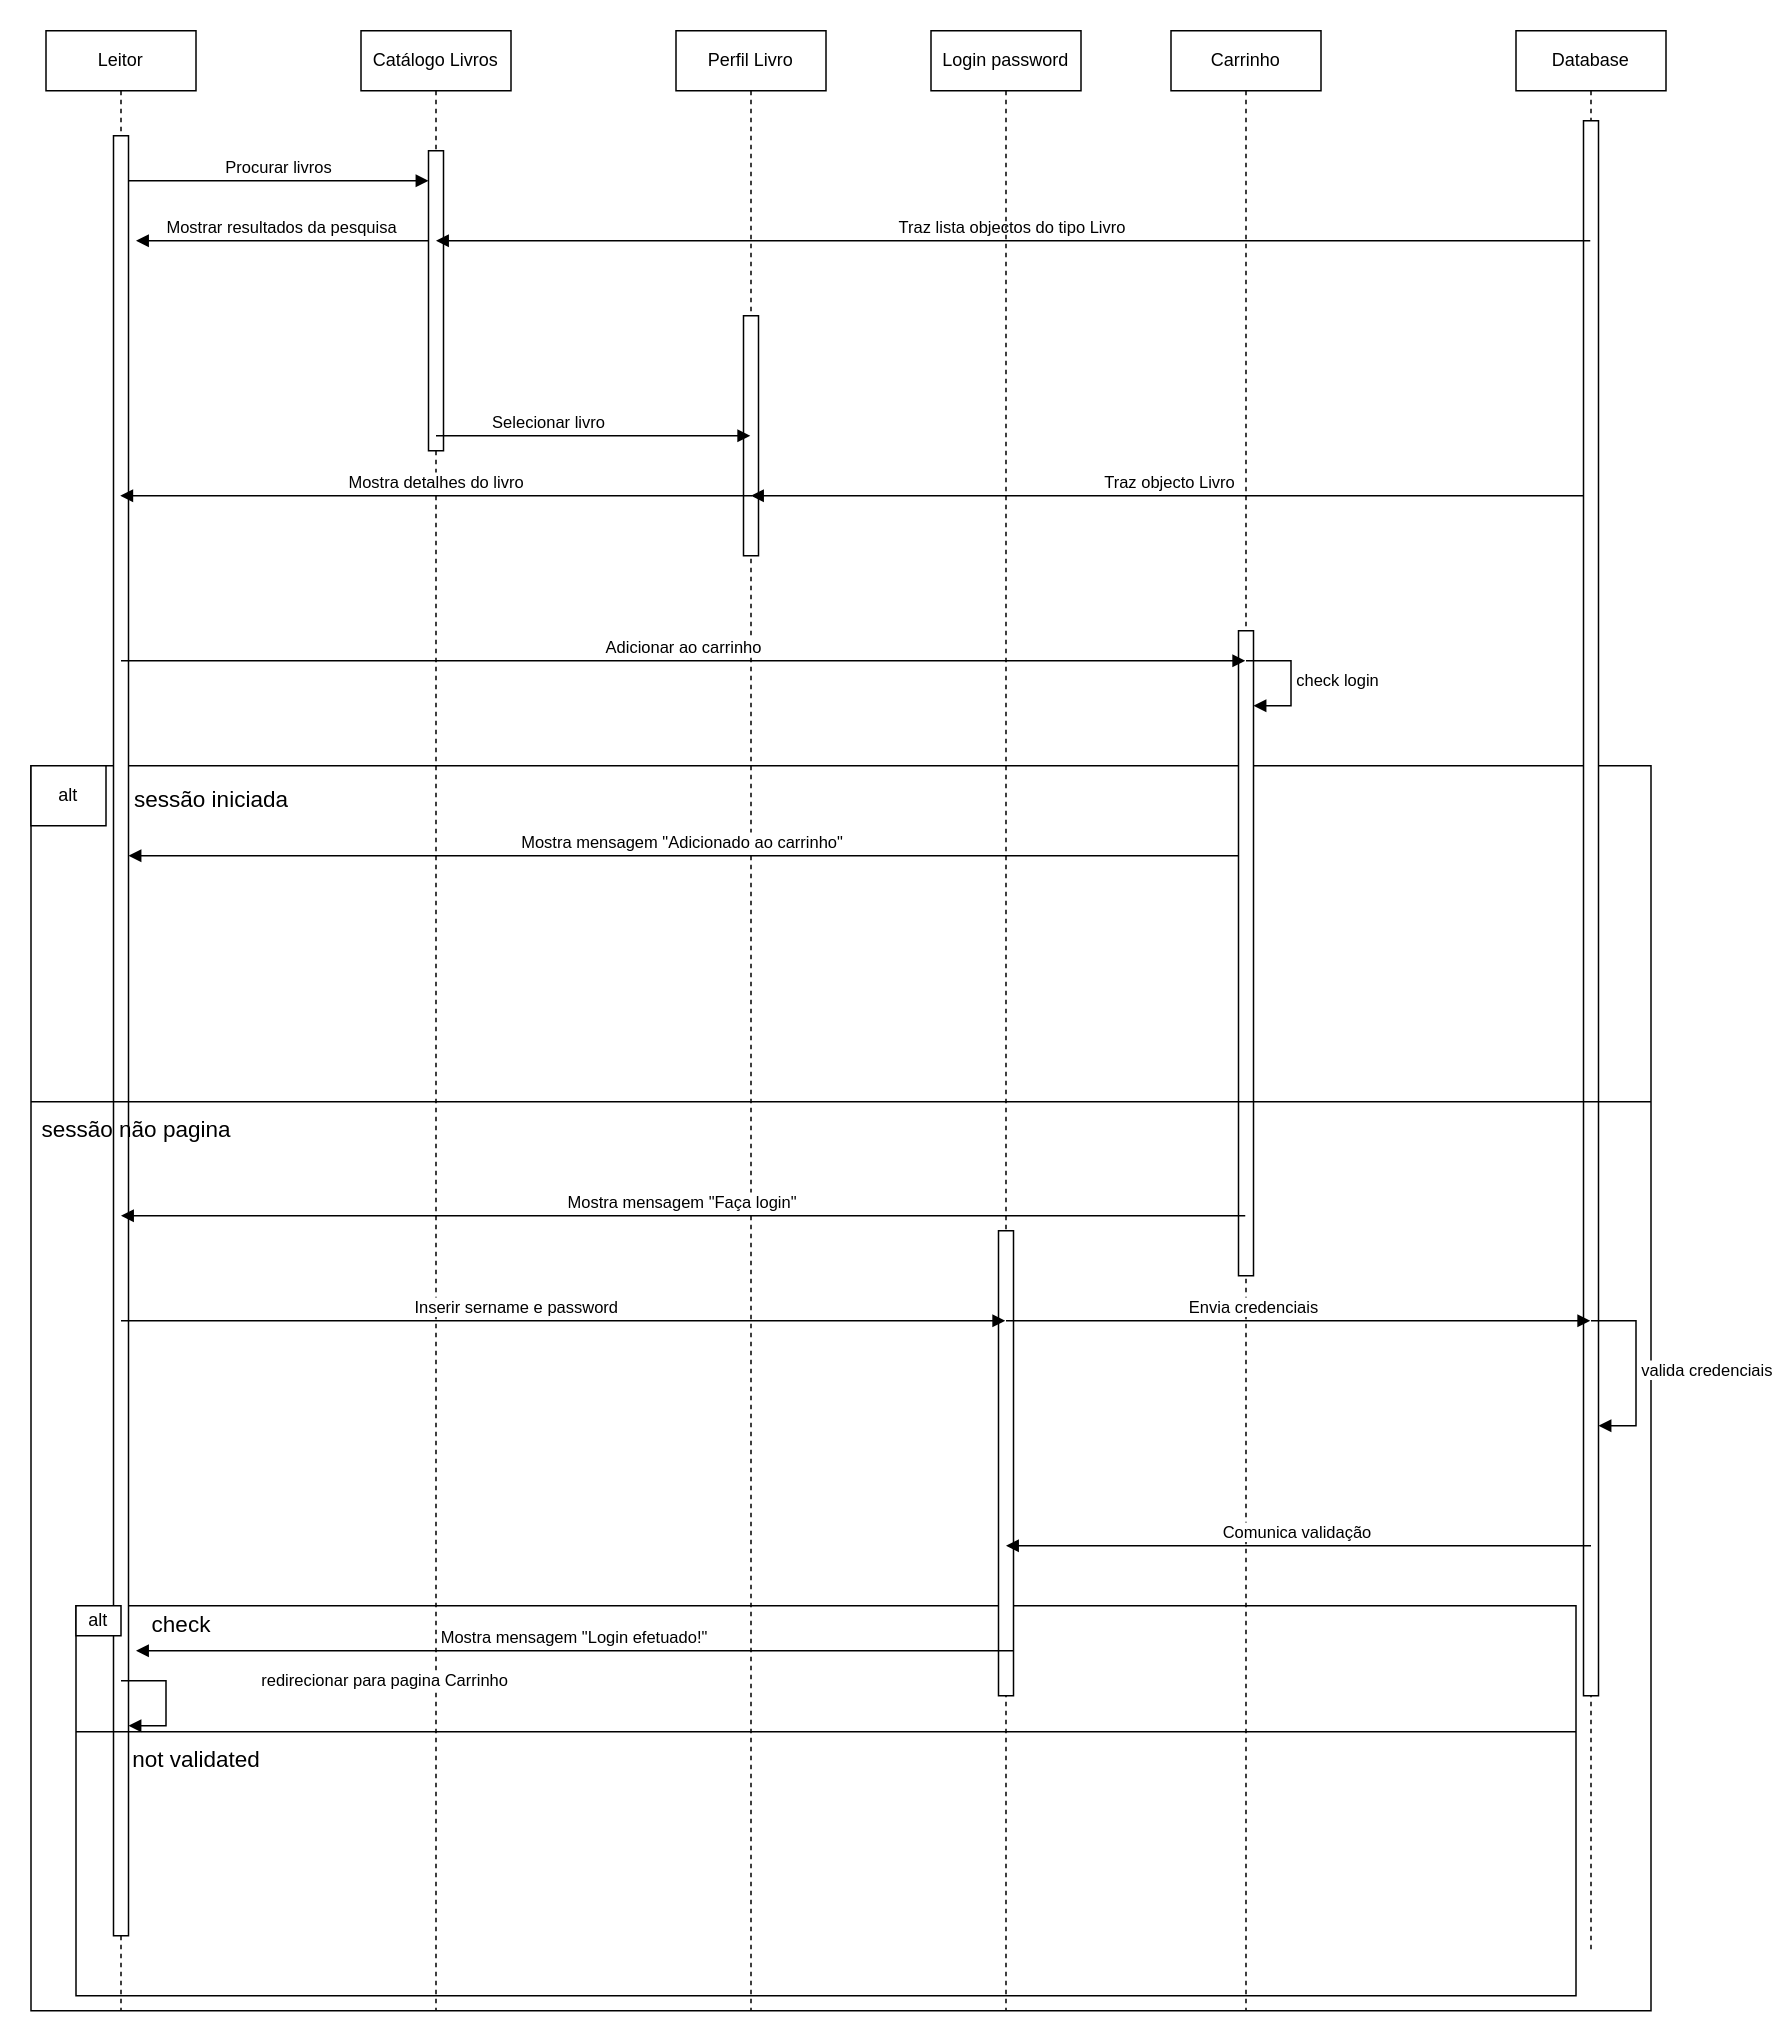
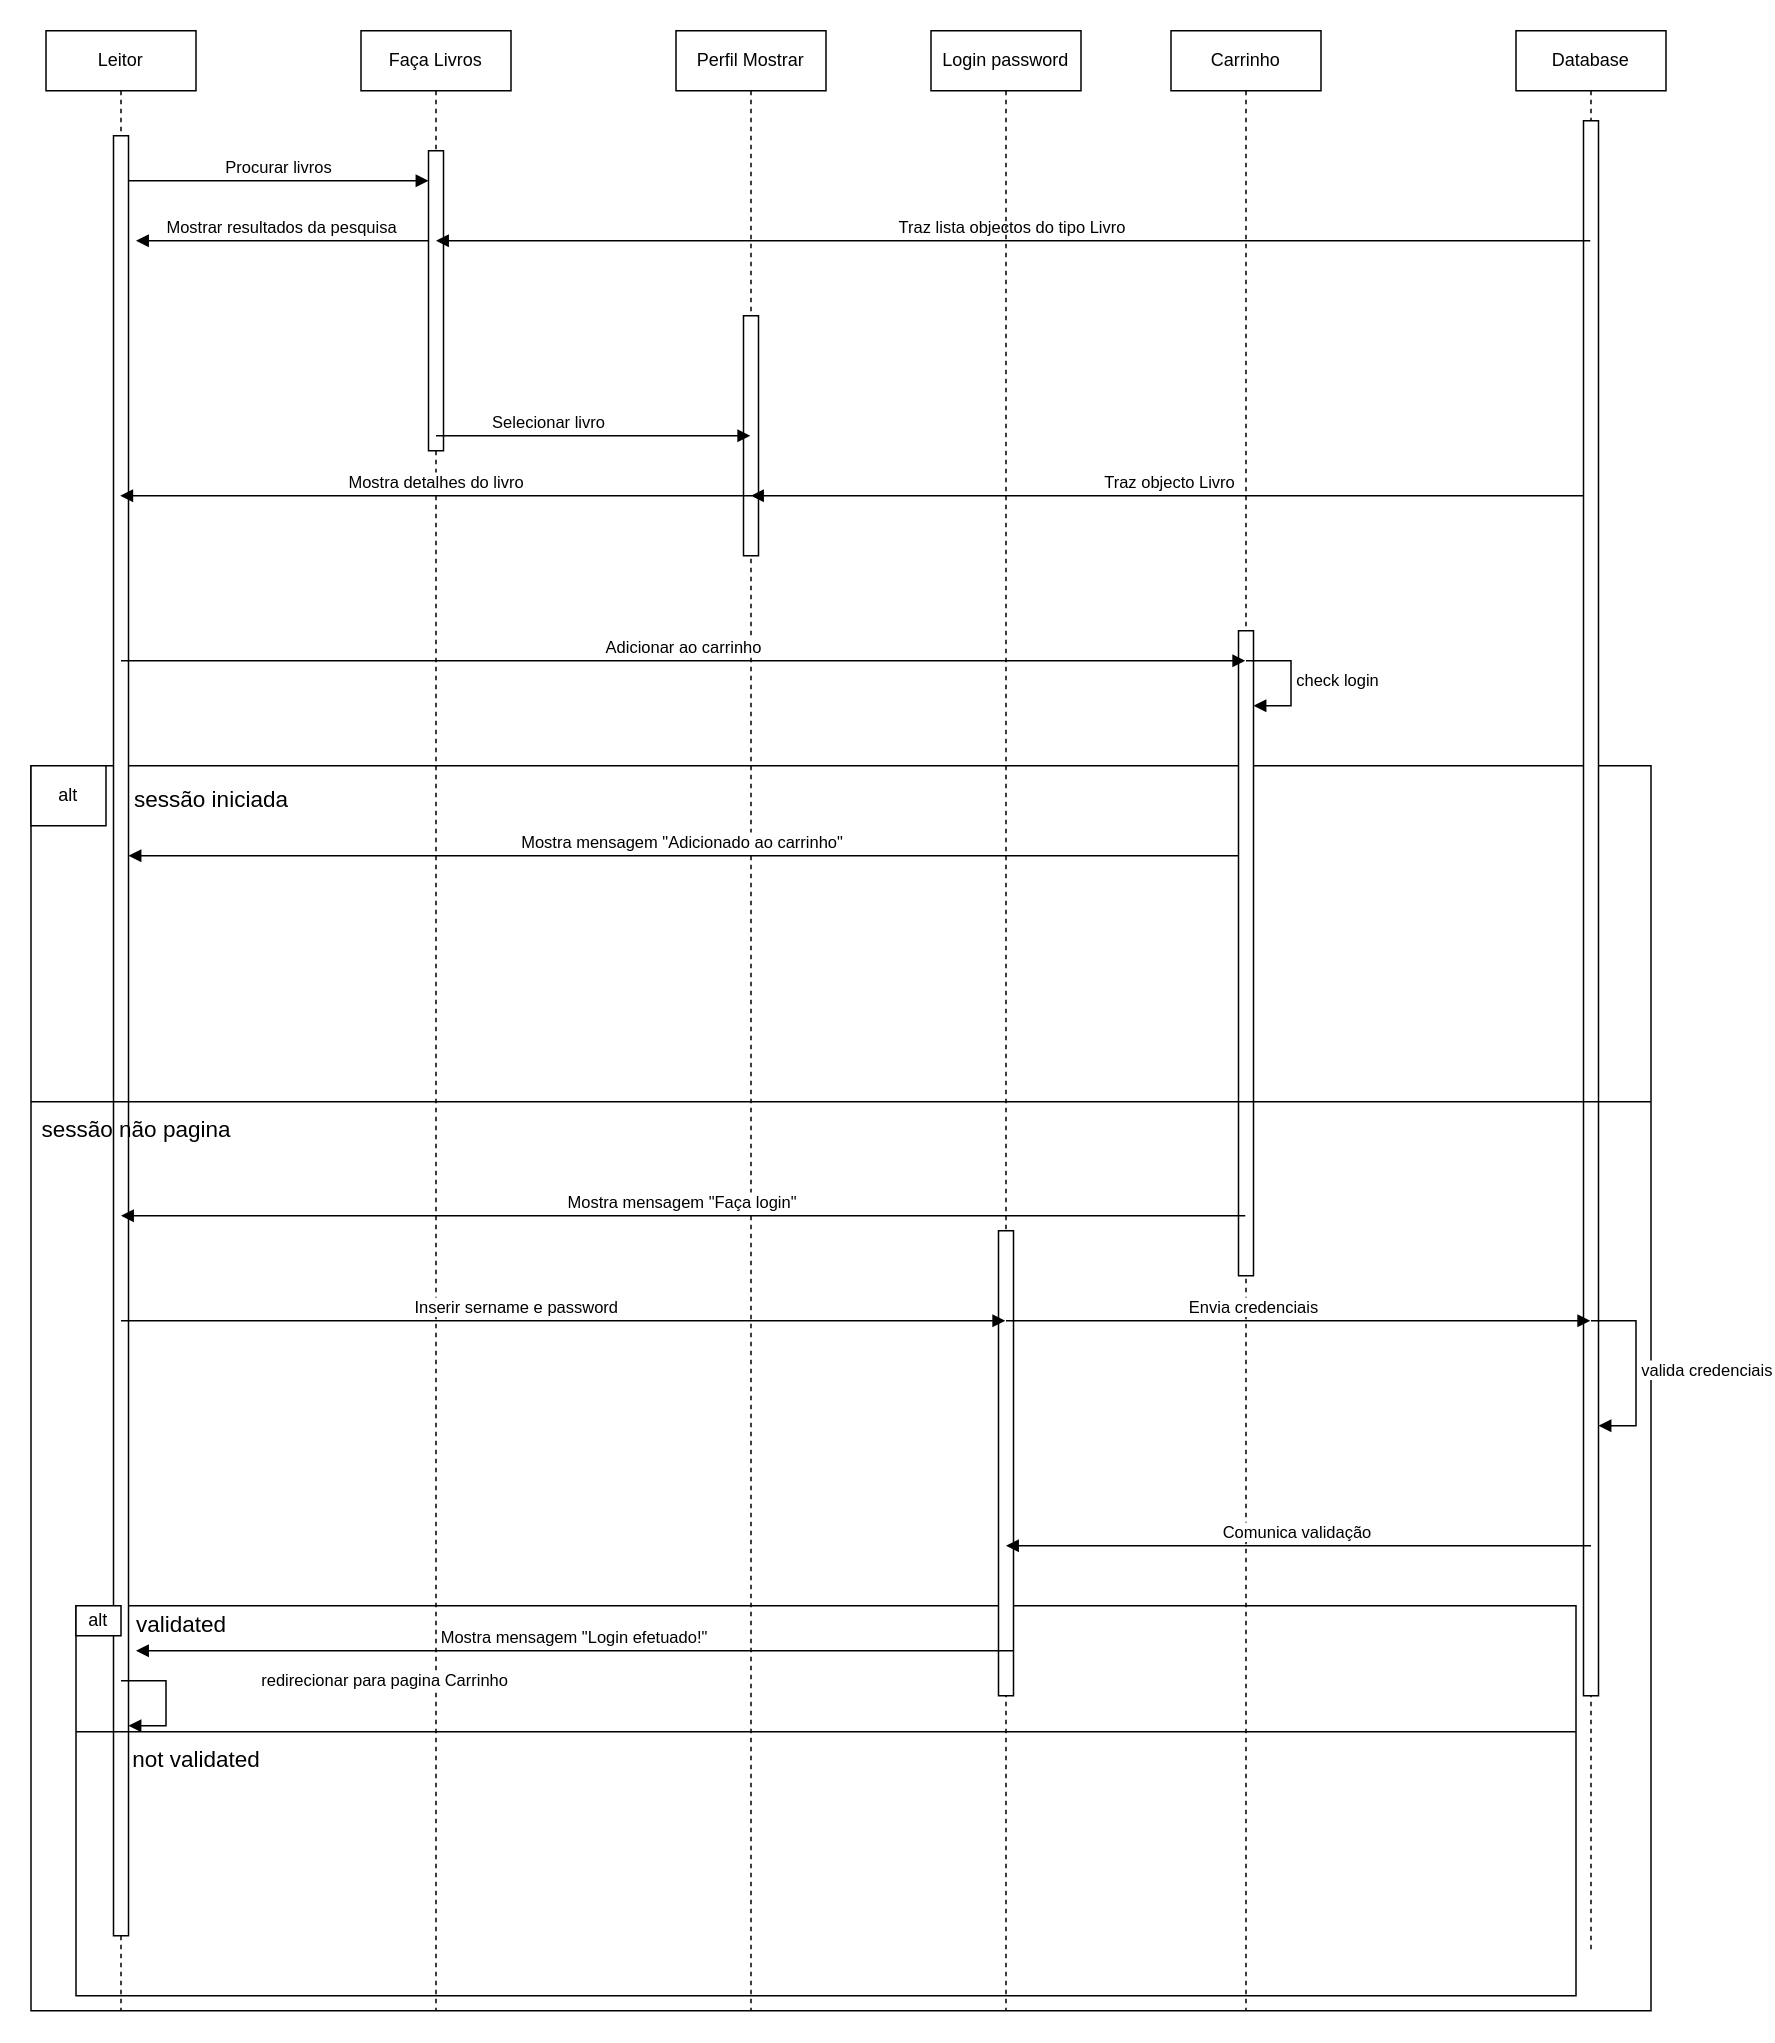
node "Catálogo Livros": label "Catálogo Livros" -> "Faça Livros"
node "Perfil Livro": label "Perfil Livro" -> "Perfil Mostrar"
node "check": label "check" -> "validated"
